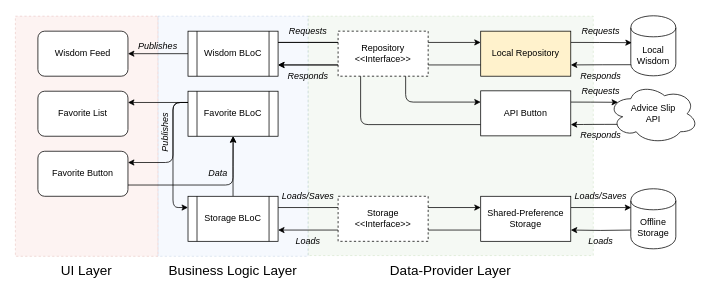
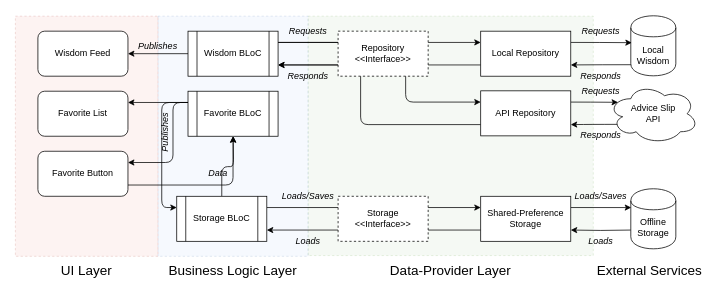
node "Local Repository": fillcolor #fff2cc -> #ffffff
node "API Button": label "API Button" -> "API Repository"
node "Storage BLoC": moved (233, 219) -> (222, 219)
node "External Services": added
